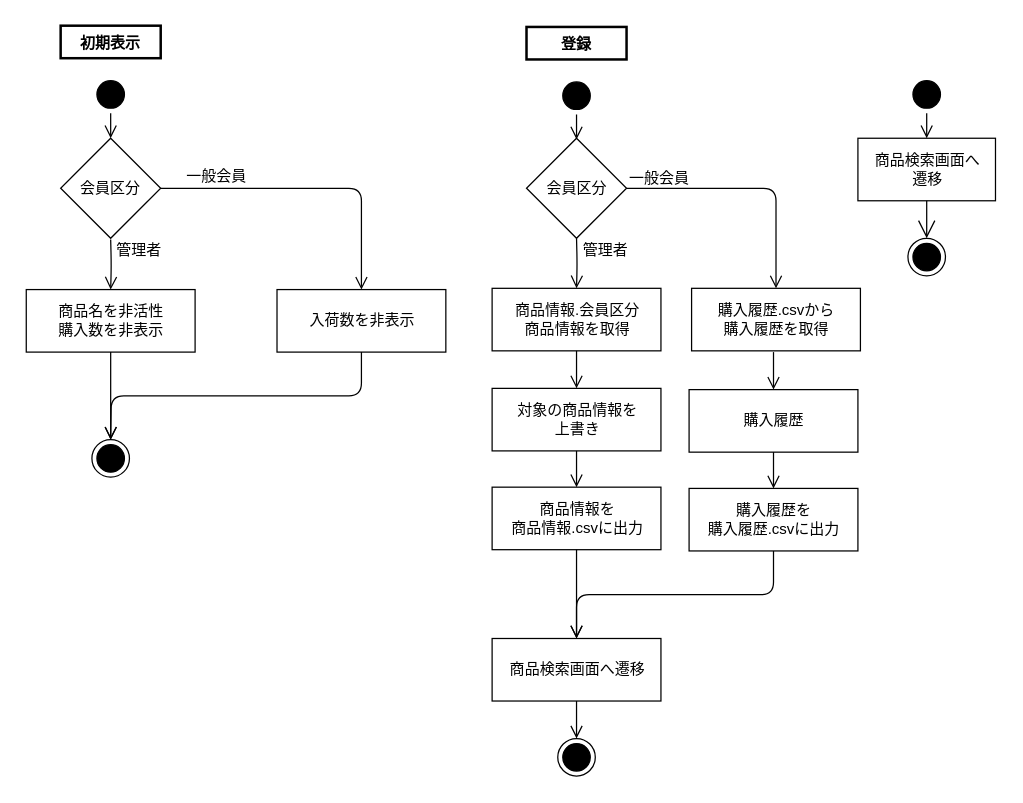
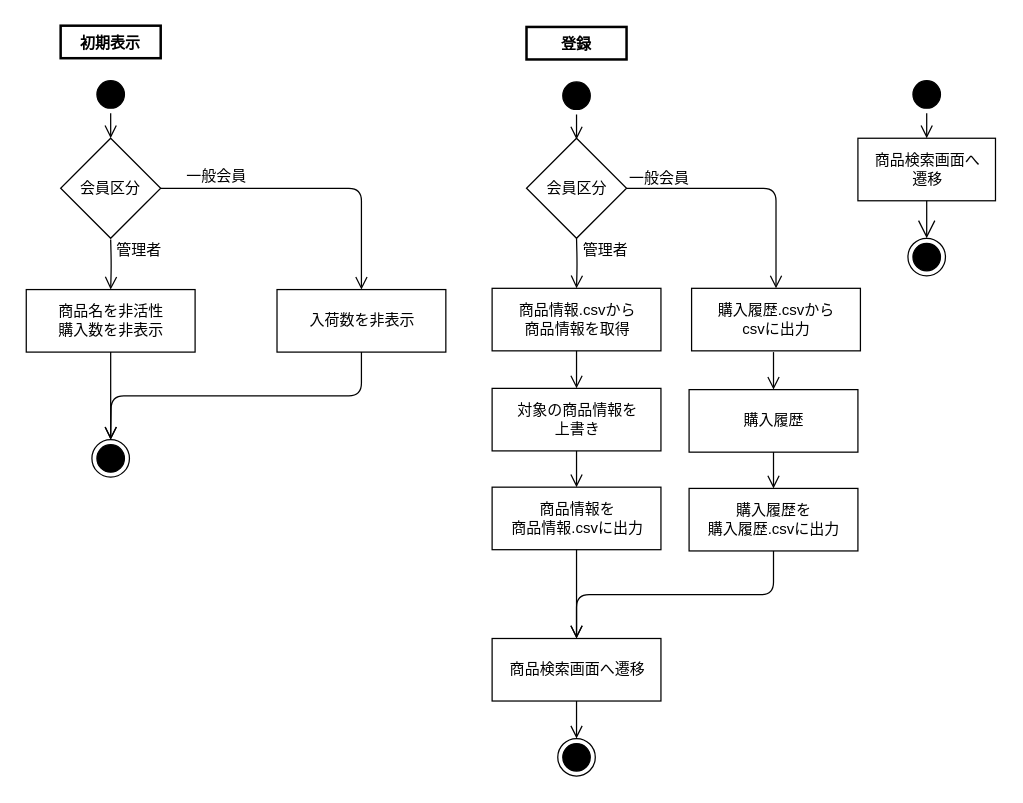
node "商品情報.会員区分 商品情報を取得": label "商品情報.会員区分 商品情報を取得" -> "商品情報.csvから 商品情報を取得"
node "購入履歴.csvから 購入履歴を取得": label "購入履歴.csvから 購入履歴を取得" -> "購入履歴.csvから csvに出力"
